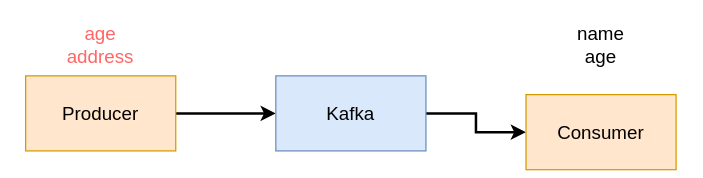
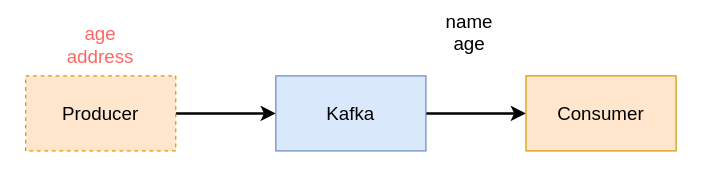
node "name age": moved (601, 44) -> (469, 32)
node "Producer": style solid -> dashed
node "Consumer": moved (601, 132) -> (601, 113)
